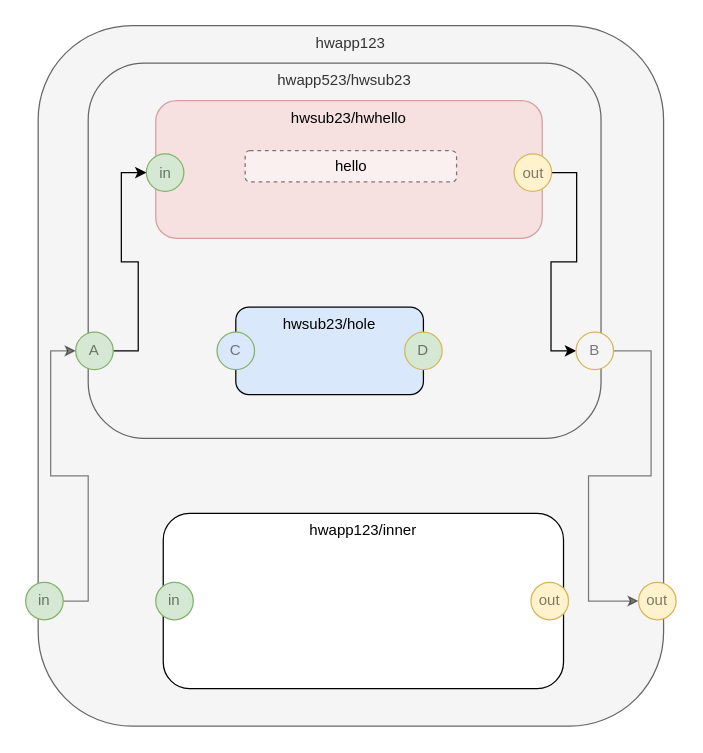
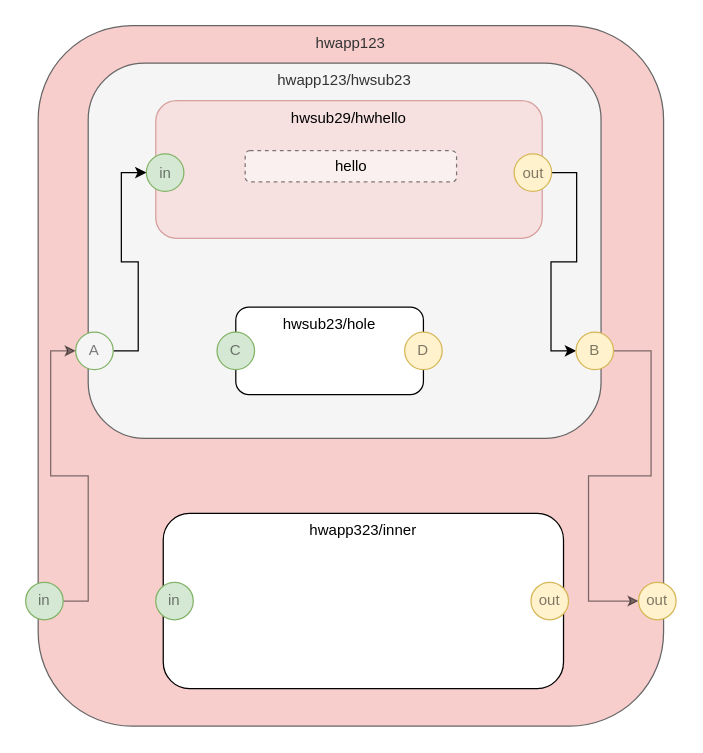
node "hwapp123": fillcolor #f5f5f5 -> #f8cecc
node "hwapp523/hwsub23": label "hwapp523/hwsub23" -> "hwapp123/hwsub23"
node "hwsub23/hwhello": label "hwsub23/hwhello" -> "hwsub29/hwhello"
node "A": fillcolor #d5e8d4 -> #f5f5f5
node "C": fillcolor #dae8fc -> #d5e8d4
node "hwsub23/hole": fillcolor #dae8fc -> #ffffff
node "D": fillcolor #d5e8d4 -> #fff2cc
node "B": fillcolor #f5f5f5 -> #fff2cc
node "hwapp123/inner": label "hwapp123/inner" -> "hwapp323/inner"
